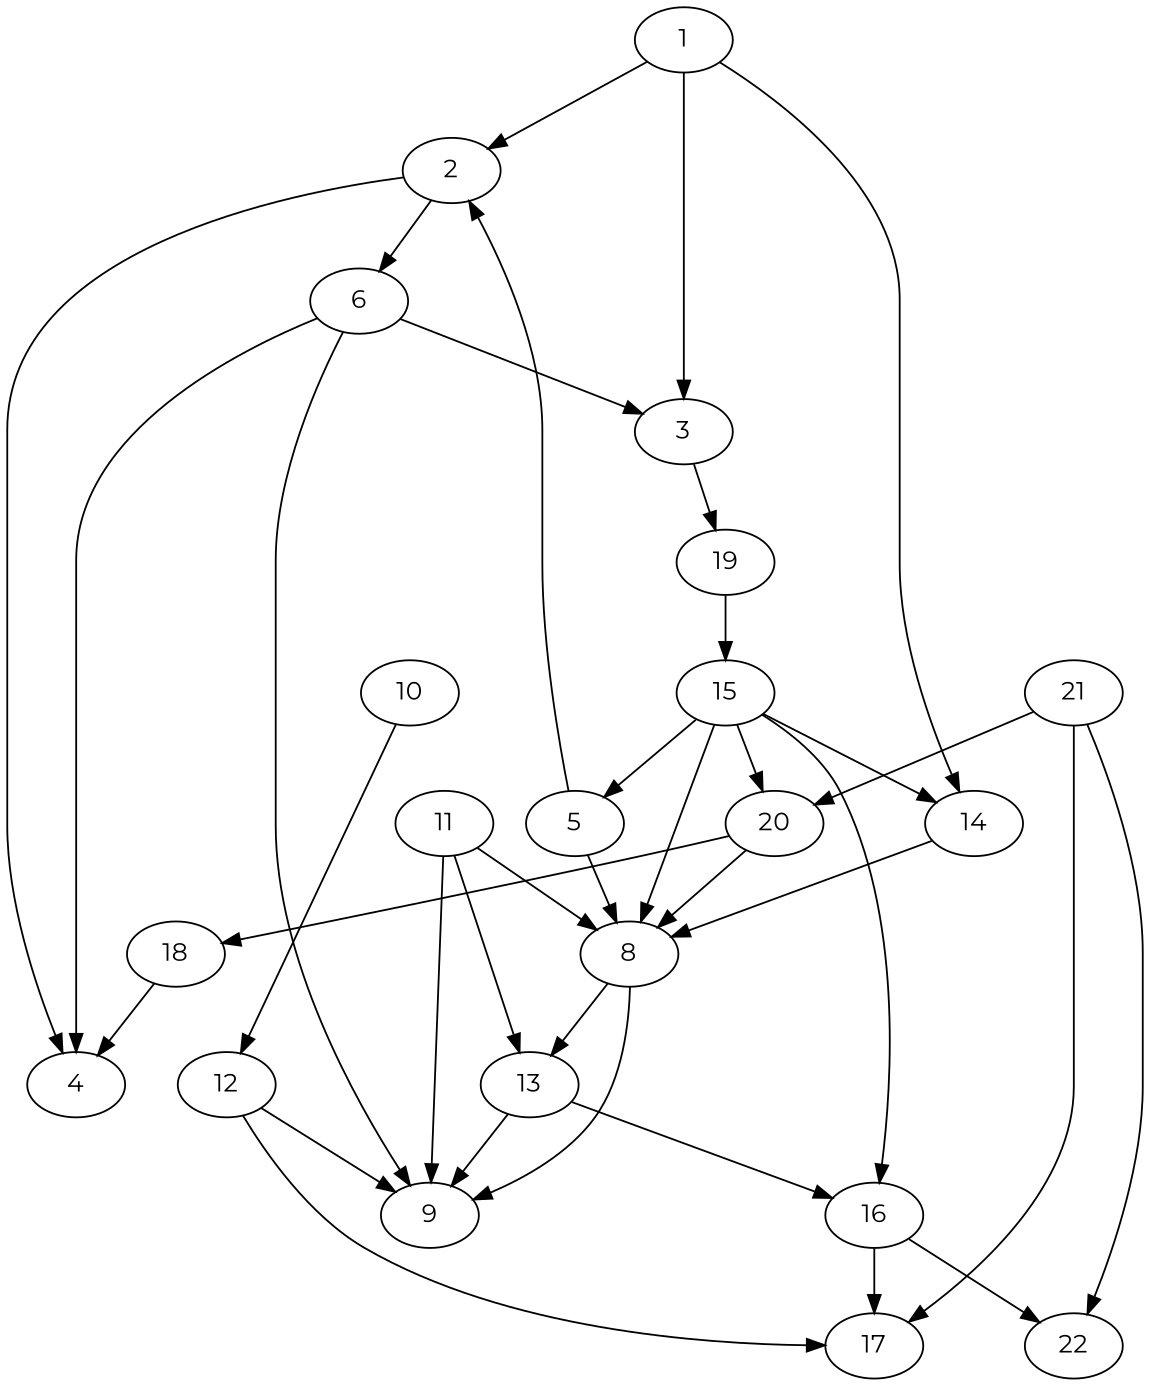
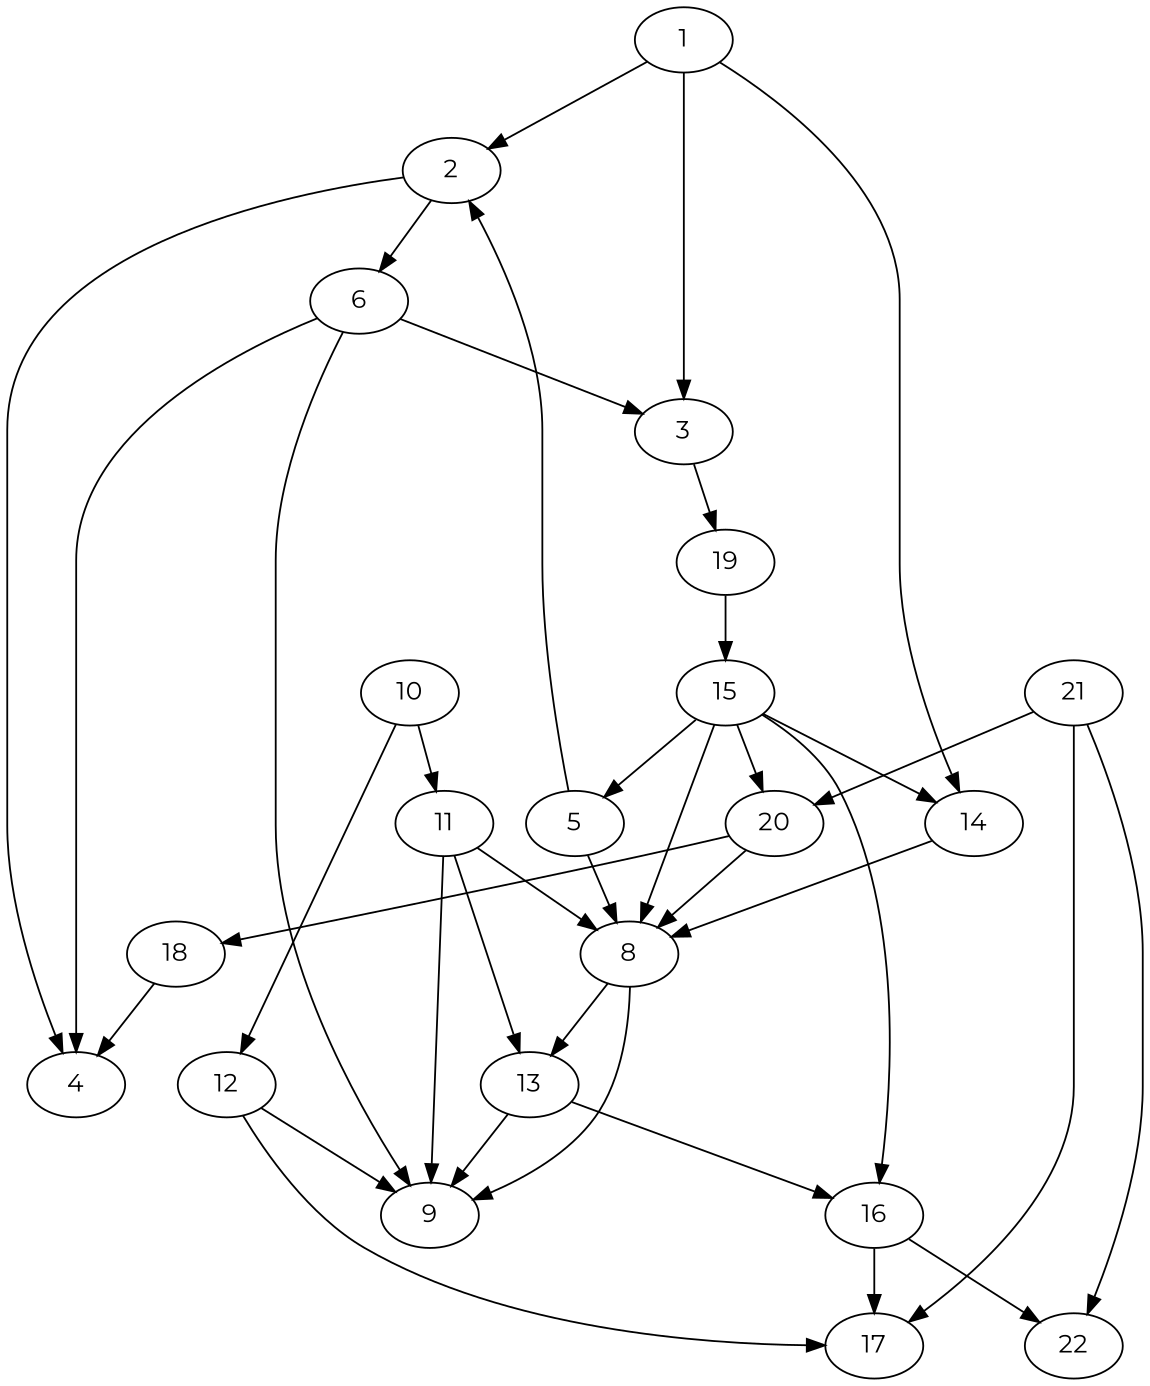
edge "10" -> "11": added
